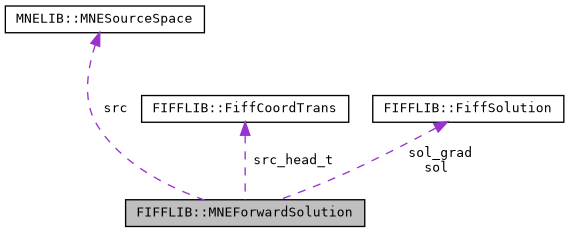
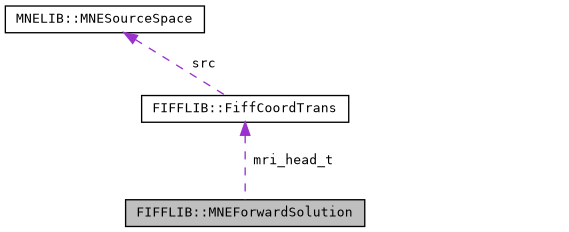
node "FIFFLIB::FiffSolution": removed
edge "FIFFLIB::MNEForwardSolution" -> "MNELIB::MNESourceSpace": now "FIFFLIB::FiffCoordTrans" -> "MNELIB::MNESourceSpace"
edge "FIFFLIB::MNEForwardSolution" -> "FIFFLIB::FiffCoordTrans": label " src_head_t" -> " mri_head_t"
